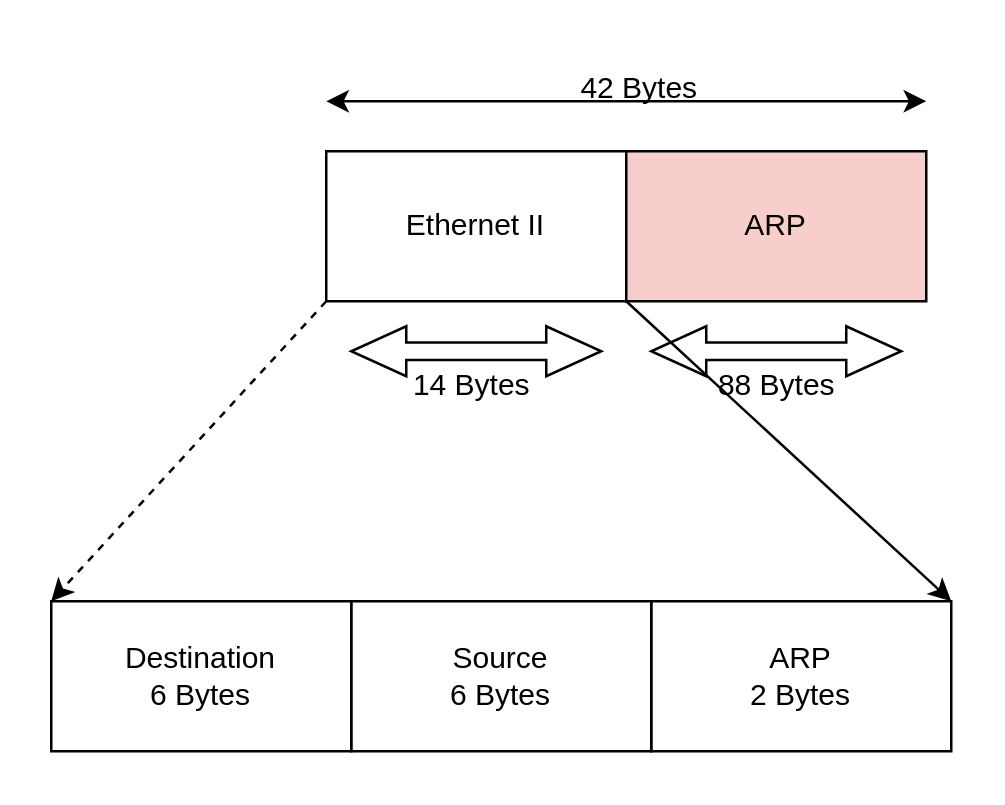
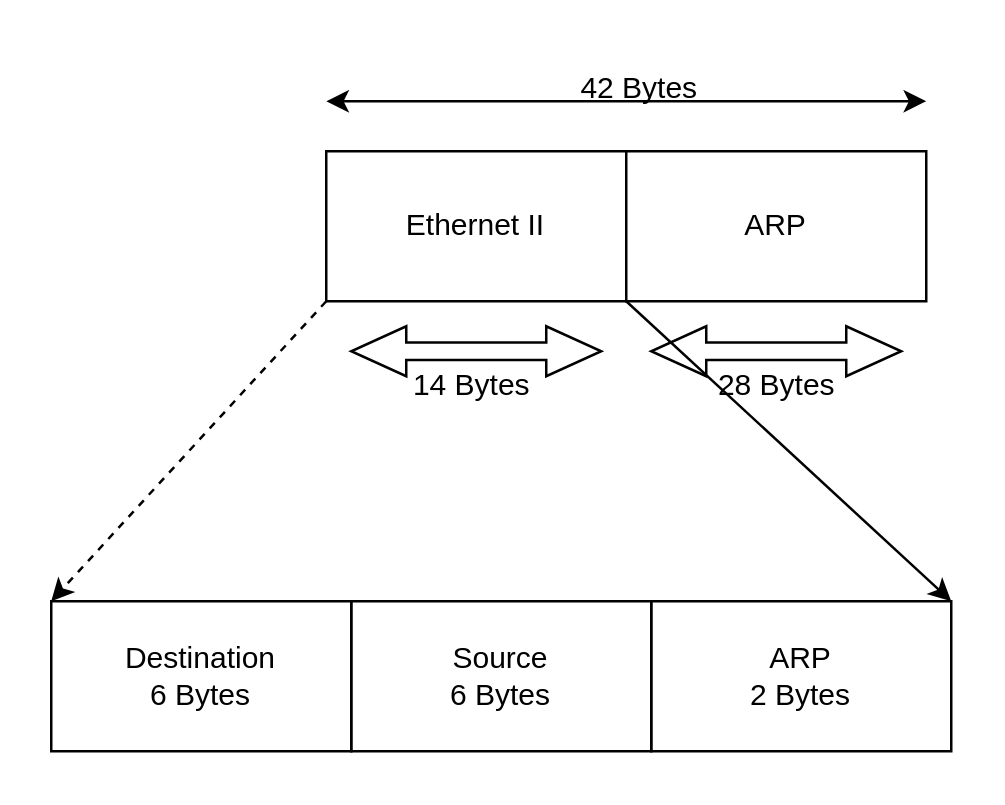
node "ARP": fillcolor #f8cecc -> #ffffff
node "88 Bytes": label "88 Bytes" -> "28 Bytes"
